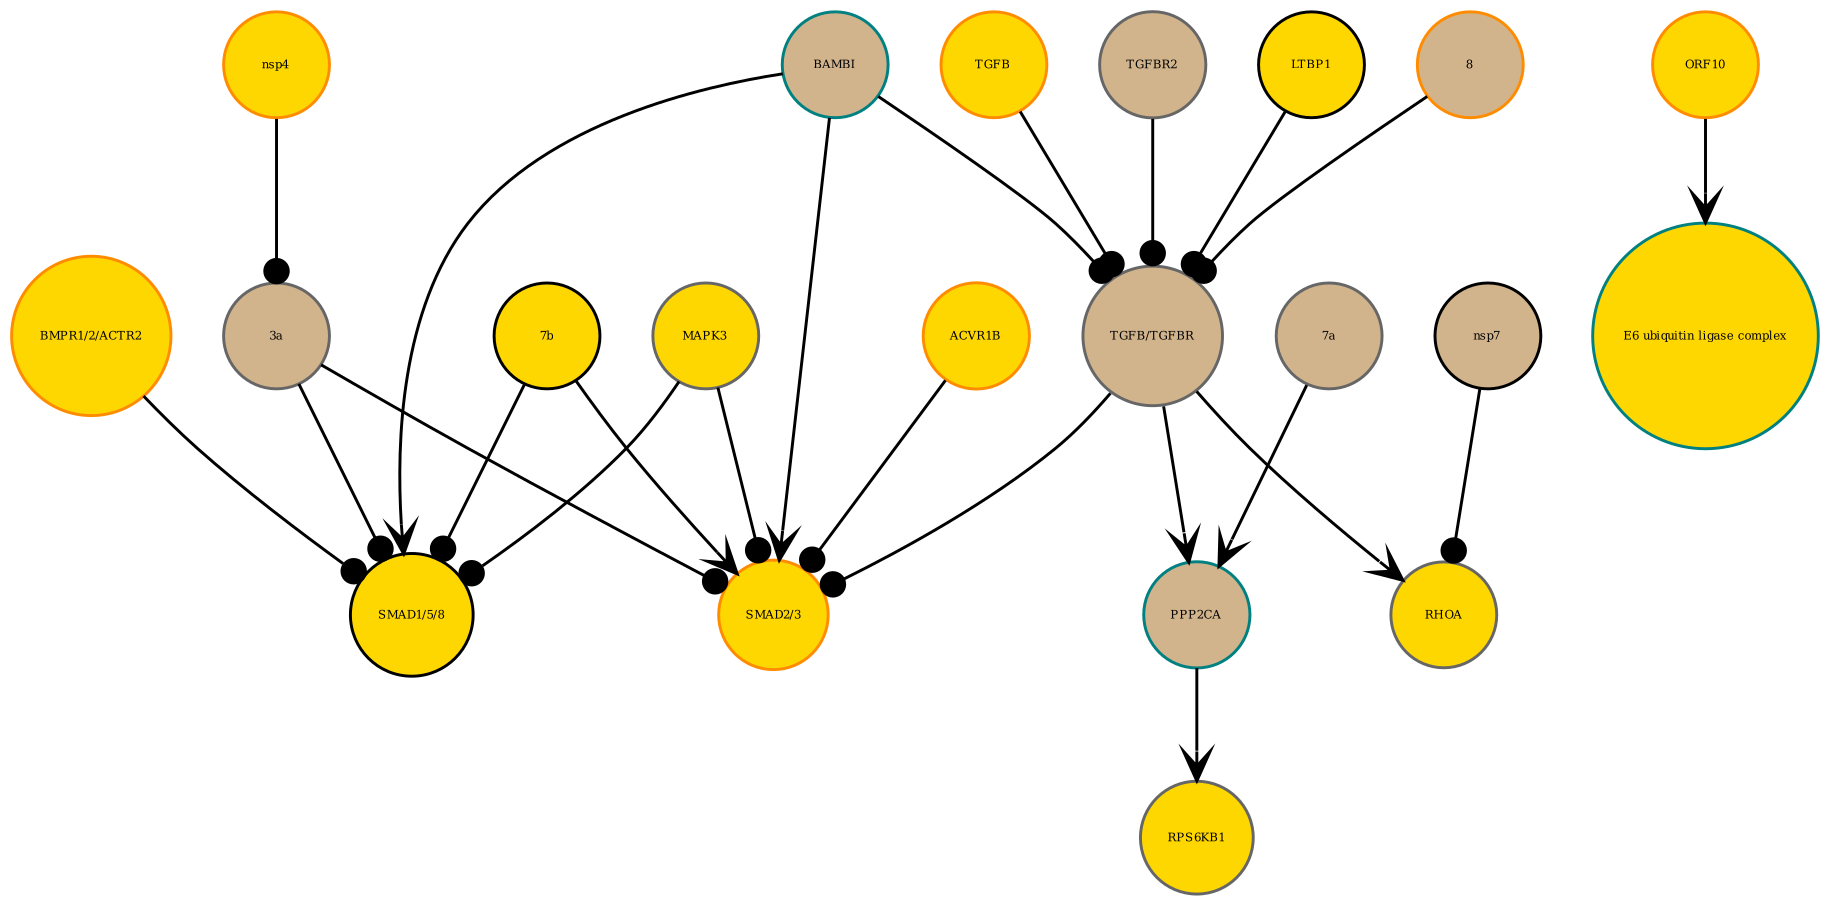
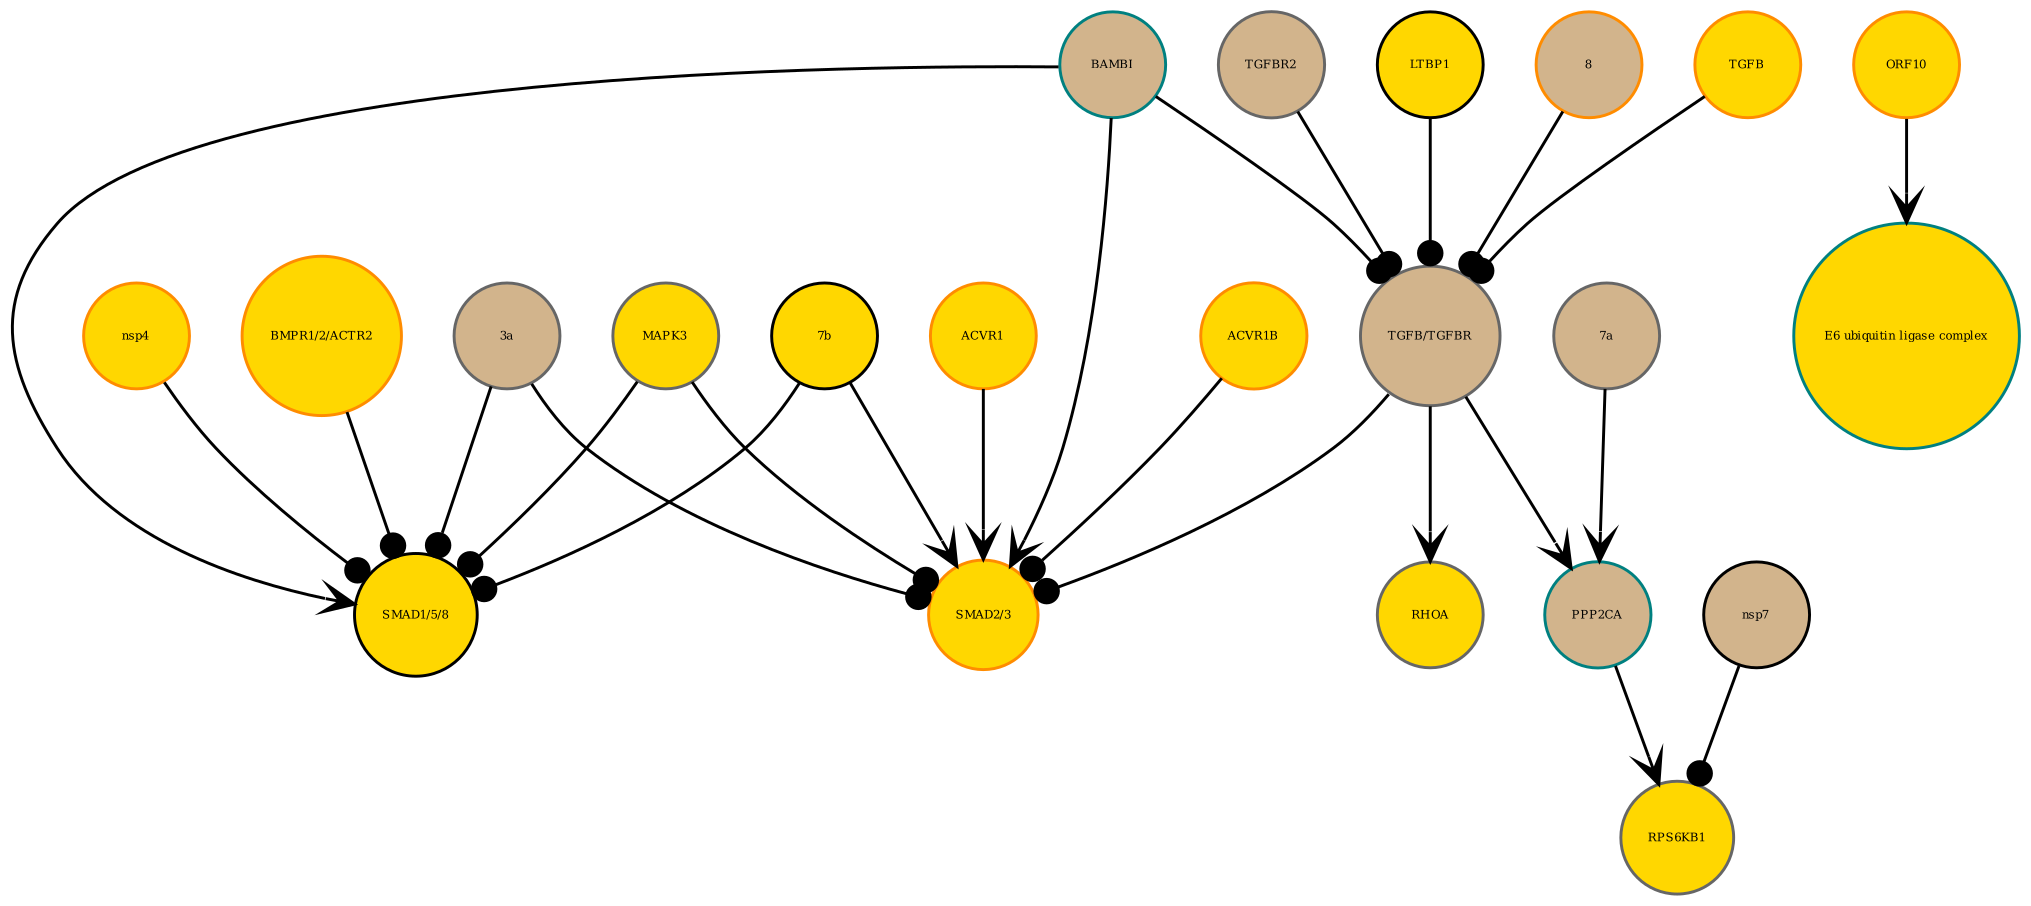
edge "nsp4" -> "3a": now "nsp4" -> "SMAD1/5/8"
node "ACVR1": added
edge "nsp7" -> "RHOA": now "nsp7" -> "RPS6KB1"
